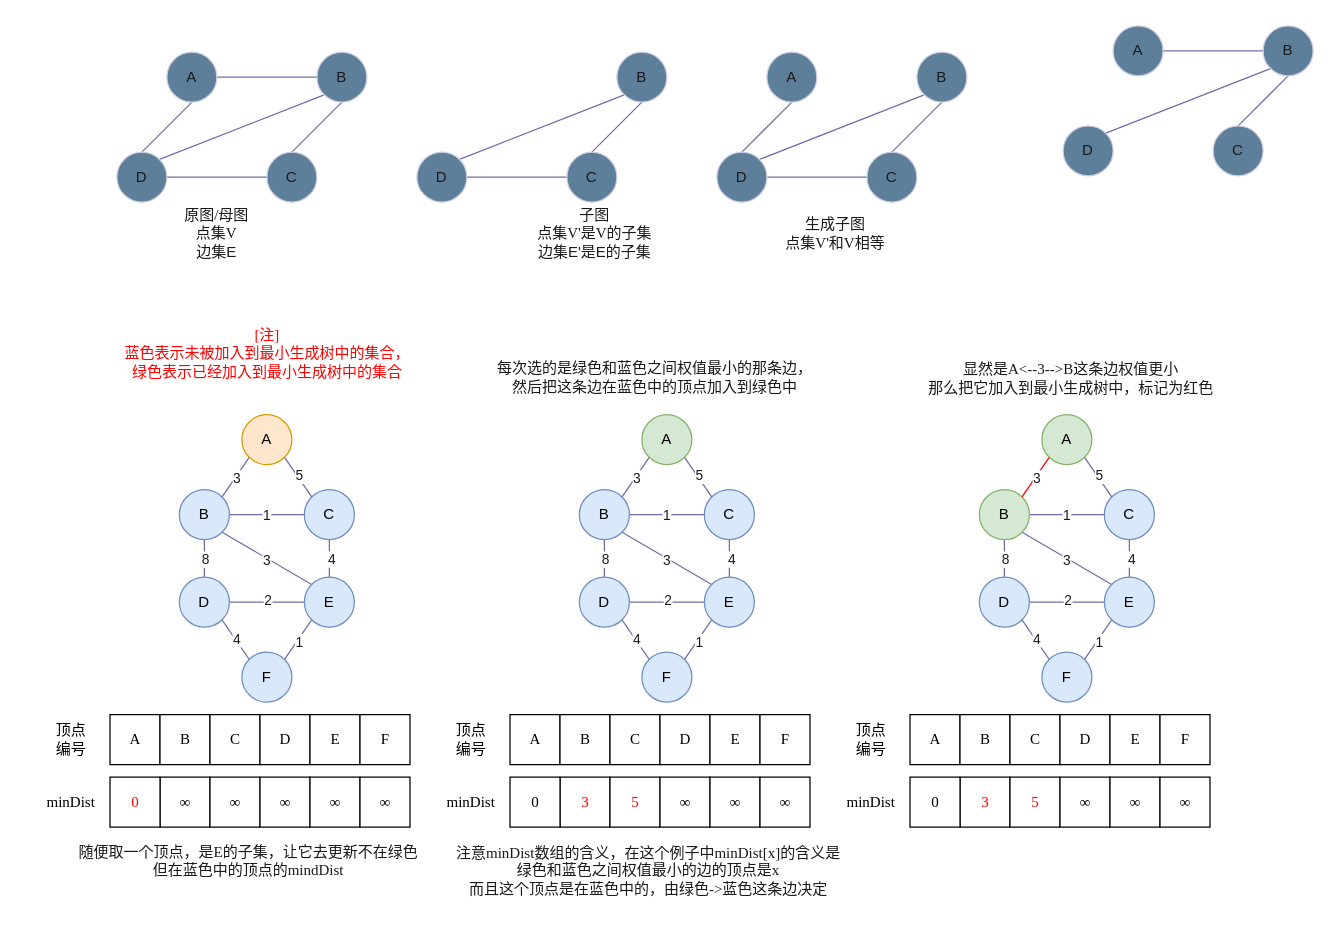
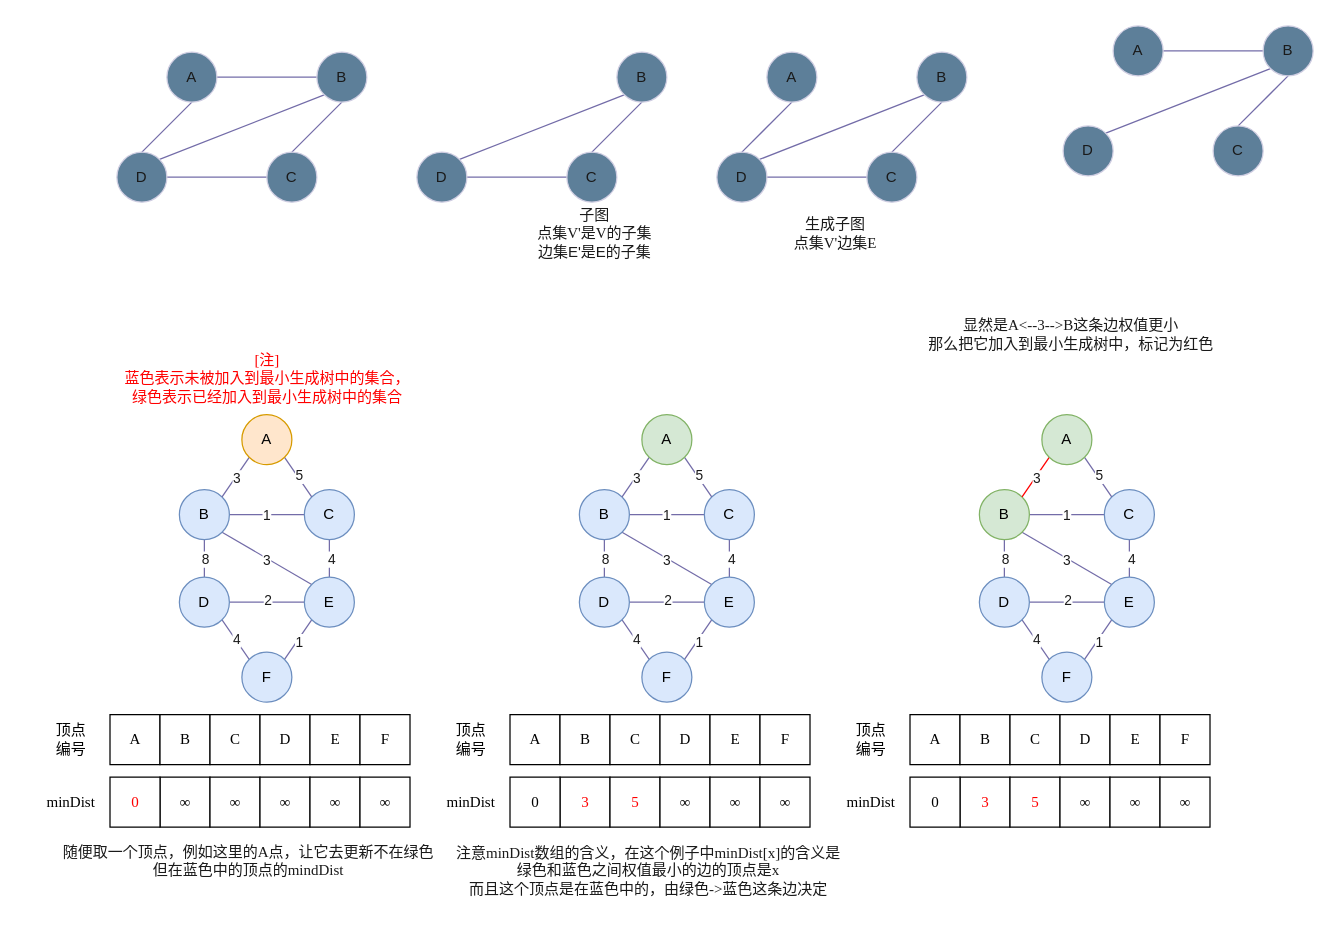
node "原图/母图 点集V 边集E": removed
node "生成子图 点集V'和V相等": label "生成子图 点集V'和V相等" -> "生成子图 点集V'边集E"
node "[注] 蓝色表示未被加入到最小生成树中的集合， 绿色表示已经加入到最小生成树中的集合": moved (267, 353) -> (267, 378)
node "每次选的是绿色和蓝色之间权值最小的那条边， 然后把这条边在蓝色中的顶点加入到绿色中": removed
node "显然是A<--3-->B这条边权值更小 那么把它加入到最小生成树中，标记为红色": moved (1071, 378) -> (1071, 334)
node "随便取一个顶点，是E的子集，让它去更新不在绿色 但在蓝色中的顶点的mindDist": label "随便取一个顶点，是E的子集，让它去更新不在绿色 但在蓝色中的顶点的mindDist" -> "随便取一个顶点，例如这里的A点，让它去更新不在绿色 但在蓝色中的顶点的mindDist"
